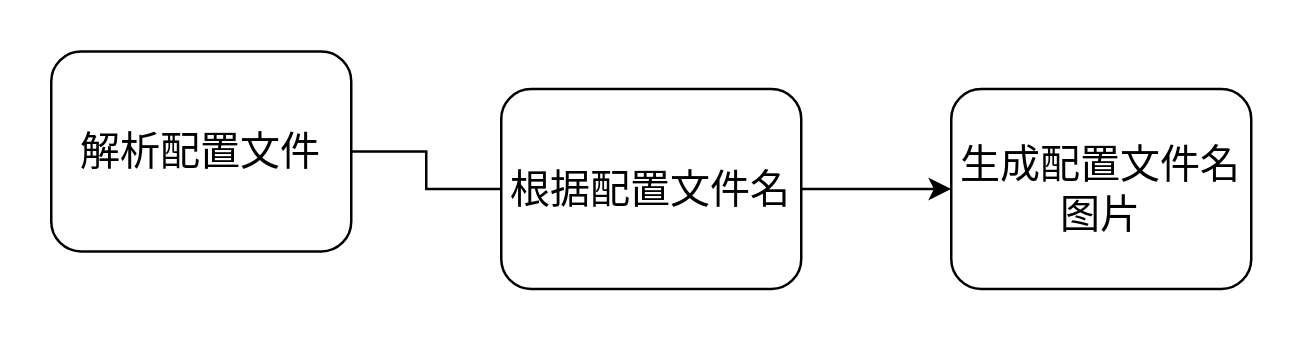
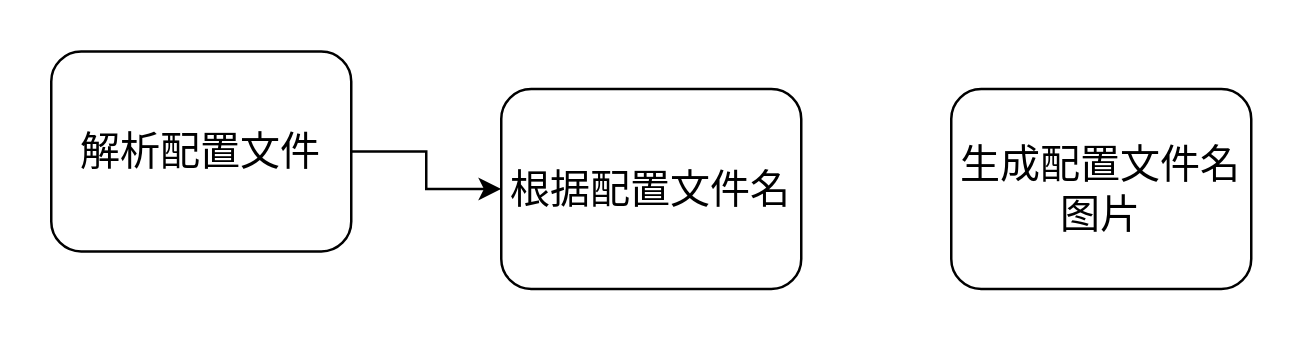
edge "解析配置文件" -- "根据配置文件名": arrowhead none -> classic
edge "根据配置文件名" -> "生成配置文件名图片": removed
